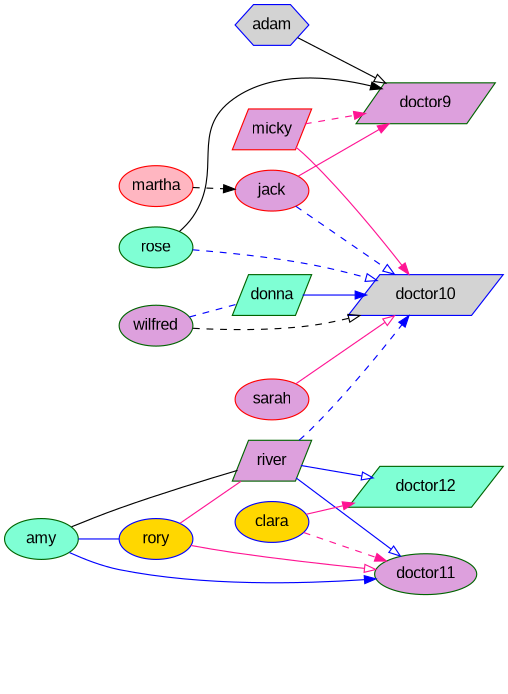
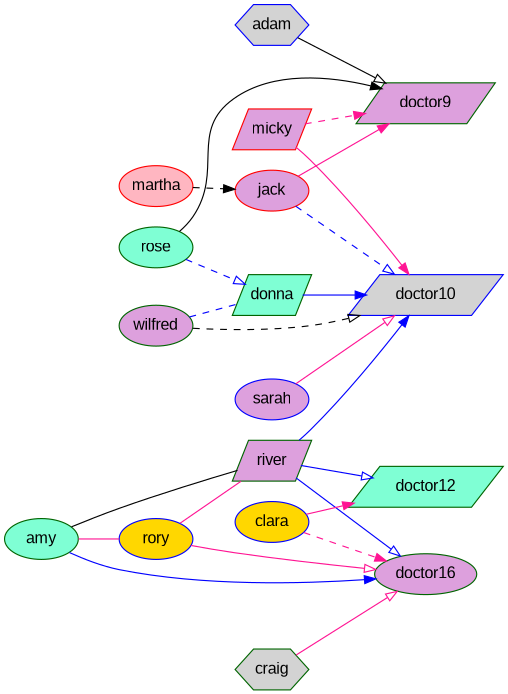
edge "rose" -> "doctor10": now "rose" -> "donna"
edge "river" -> "doctor10": style dashed -> solid
node "sarah": color red -> blue
edge "amy" -- "rory": color blue -> deeppink
node "doctor11": label "doctor11" -> "doctor16"
node "craig": added
